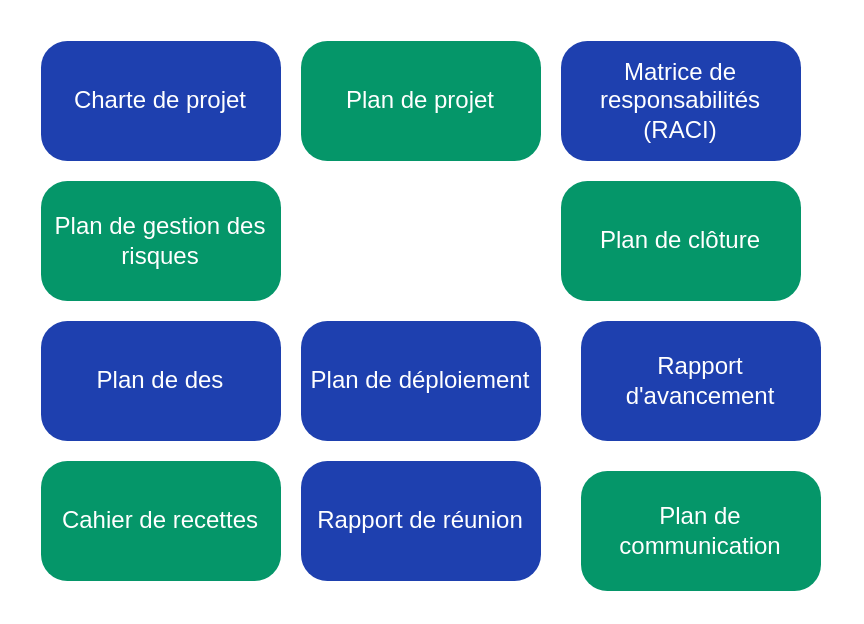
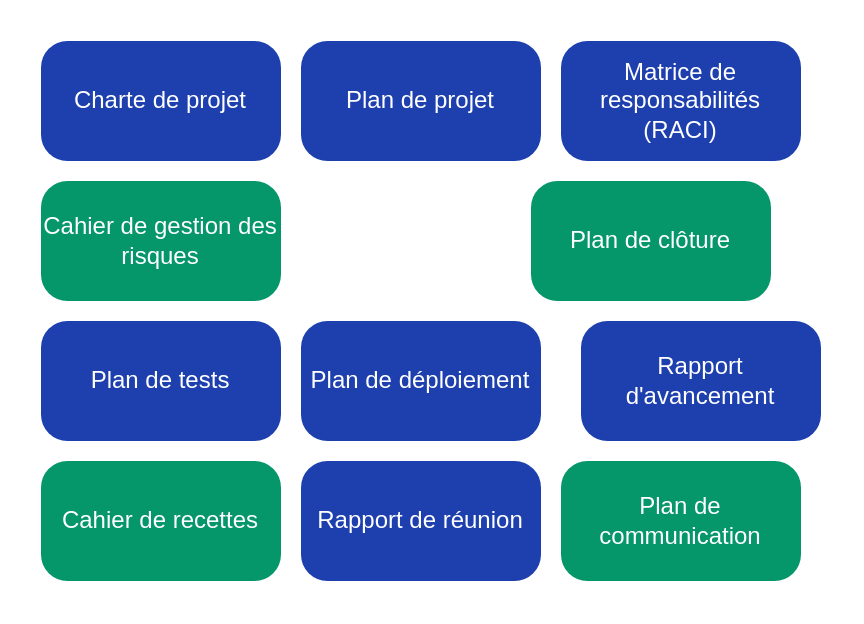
node "Plan de projet": fillcolor #059669 -> #1e40af
node "Plan de gestion des risques": label "Plan de gestion des risques" -> "Cahier de gestion des risques"
node "Plan de clôture": moved (681, 241) -> (651, 241)
node "Plan de des": label "Plan de des" -> "Plan de tests"
node "Plan de communication": moved (701, 531) -> (681, 521)
